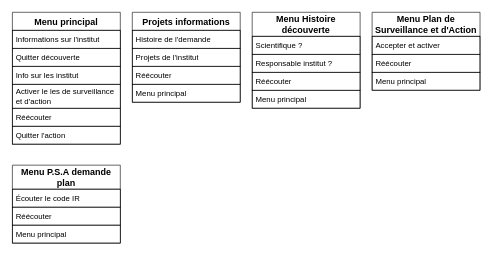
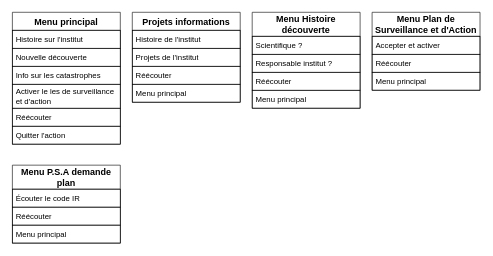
node "Informations sur l'institut": label "Informations sur l'institut" -> "Histoire sur l'institut"
node "Histoire de l'demande": label "Histoire de l'demande" -> "Histoire de l'institut"
node "Quitter découverte": label "Quitter découverte" -> "Nouvelle découverte"
node "Info sur les institut": label "Info sur les institut" -> "Info sur les catastrophes"
